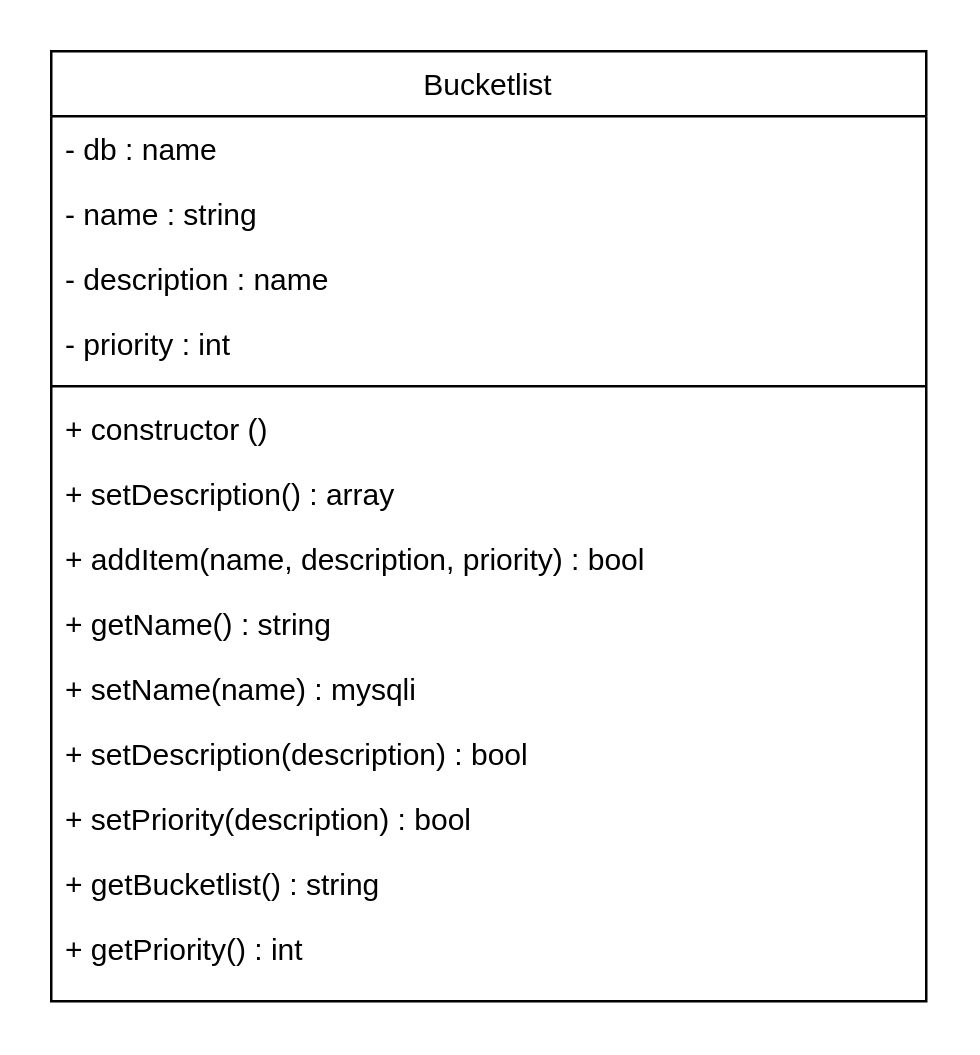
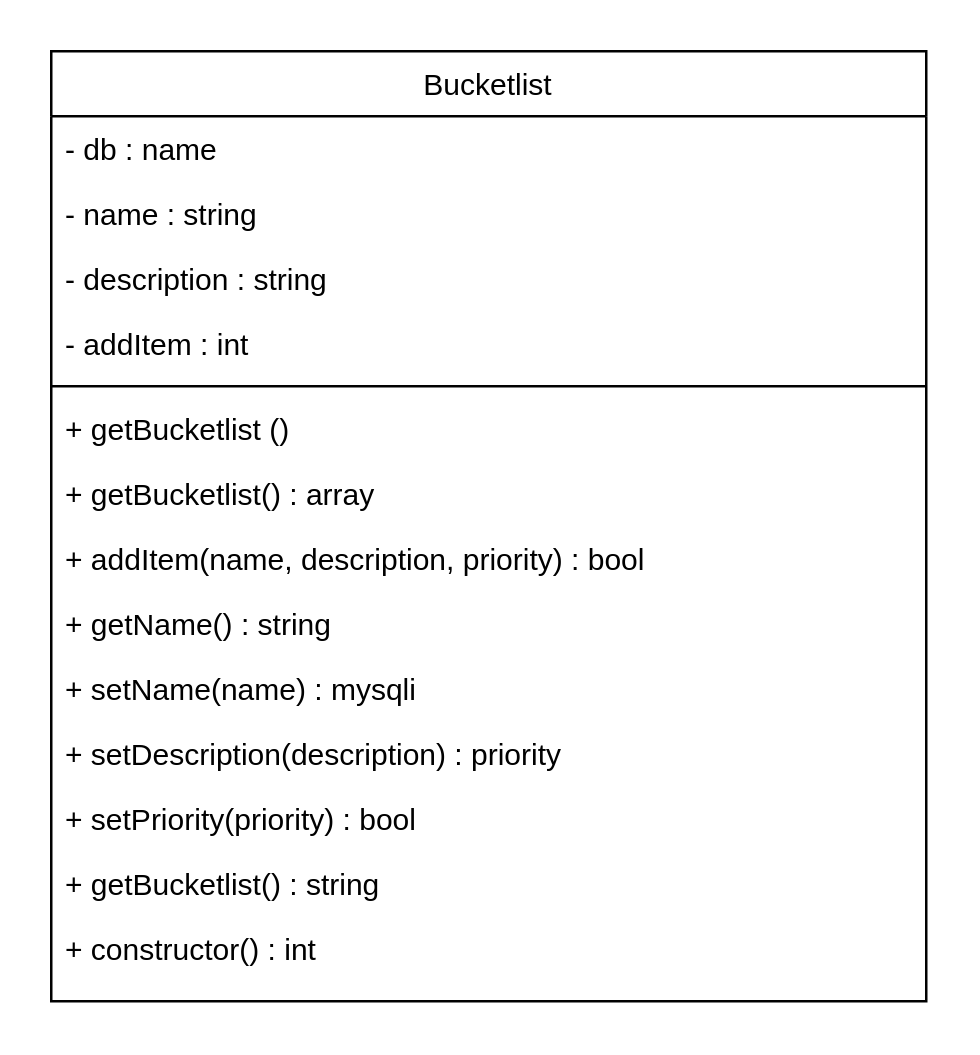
node "- description : name": label "- description : name" -> "- description : string"
node "- priority : int": label "- priority : int" -> "- addItem : int"
node "+ constructor ()": label "+ constructor ()" -> "+ getBucketlist ()"
node "+ setDescription() : array": label "+ setDescription() : array" -> "+ getBucketlist() : array"
node "+ setDescription(description) : bool": label "+ setDescription(description) : bool" -> "+ setDescription(description) : priority"
node "+ setPriority(description) : bool": label "+ setPriority(description) : bool" -> "+ setPriority(priority) : bool"
node "+ getPriority() : int": label "+ getPriority() : int" -> "+ constructor() : int"
